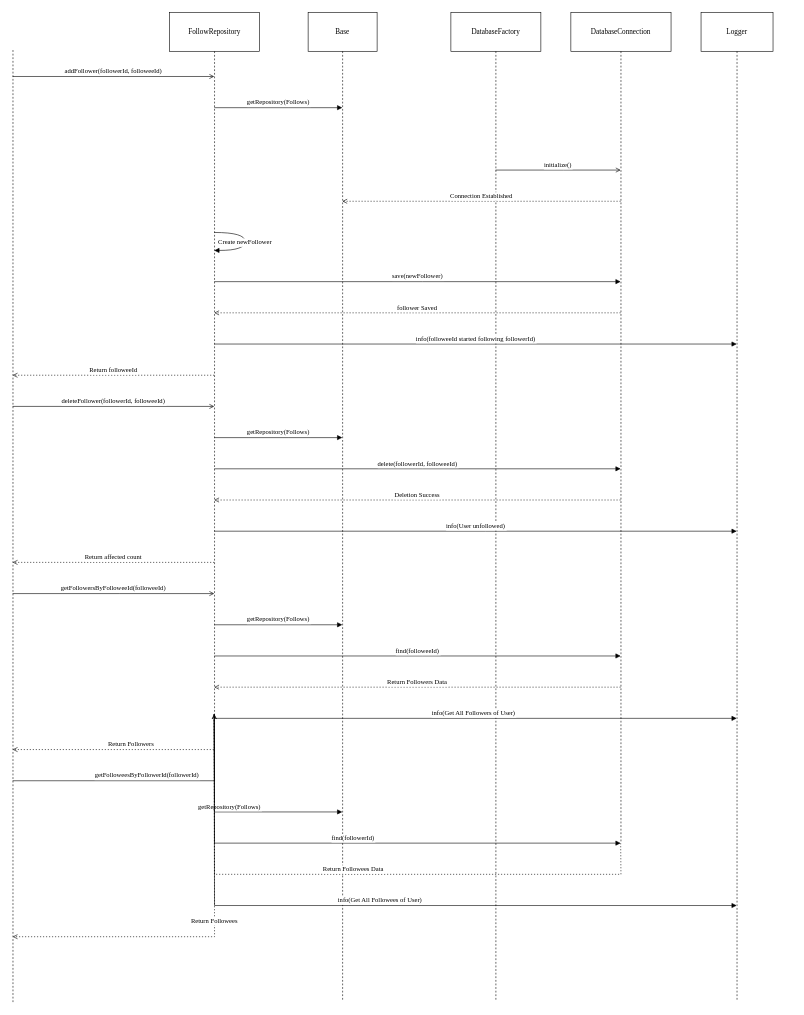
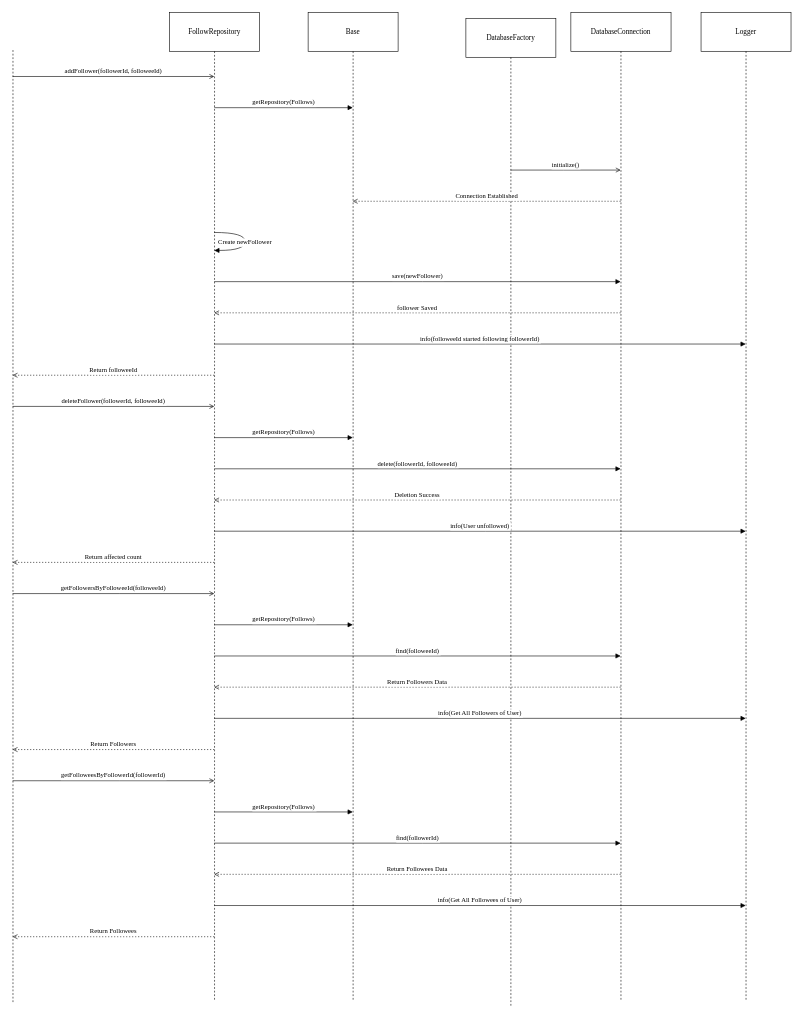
node "FollowRepository": size 90x702 -> 90x988
node "DatabaseConnection": size 100x831 -> 100x988
node "Base": size 69x988 -> 90x988
node "DatabaseFactory": moved (496, 506) -> (511, 512)
node "Logger": size 72x988 -> 90x988
